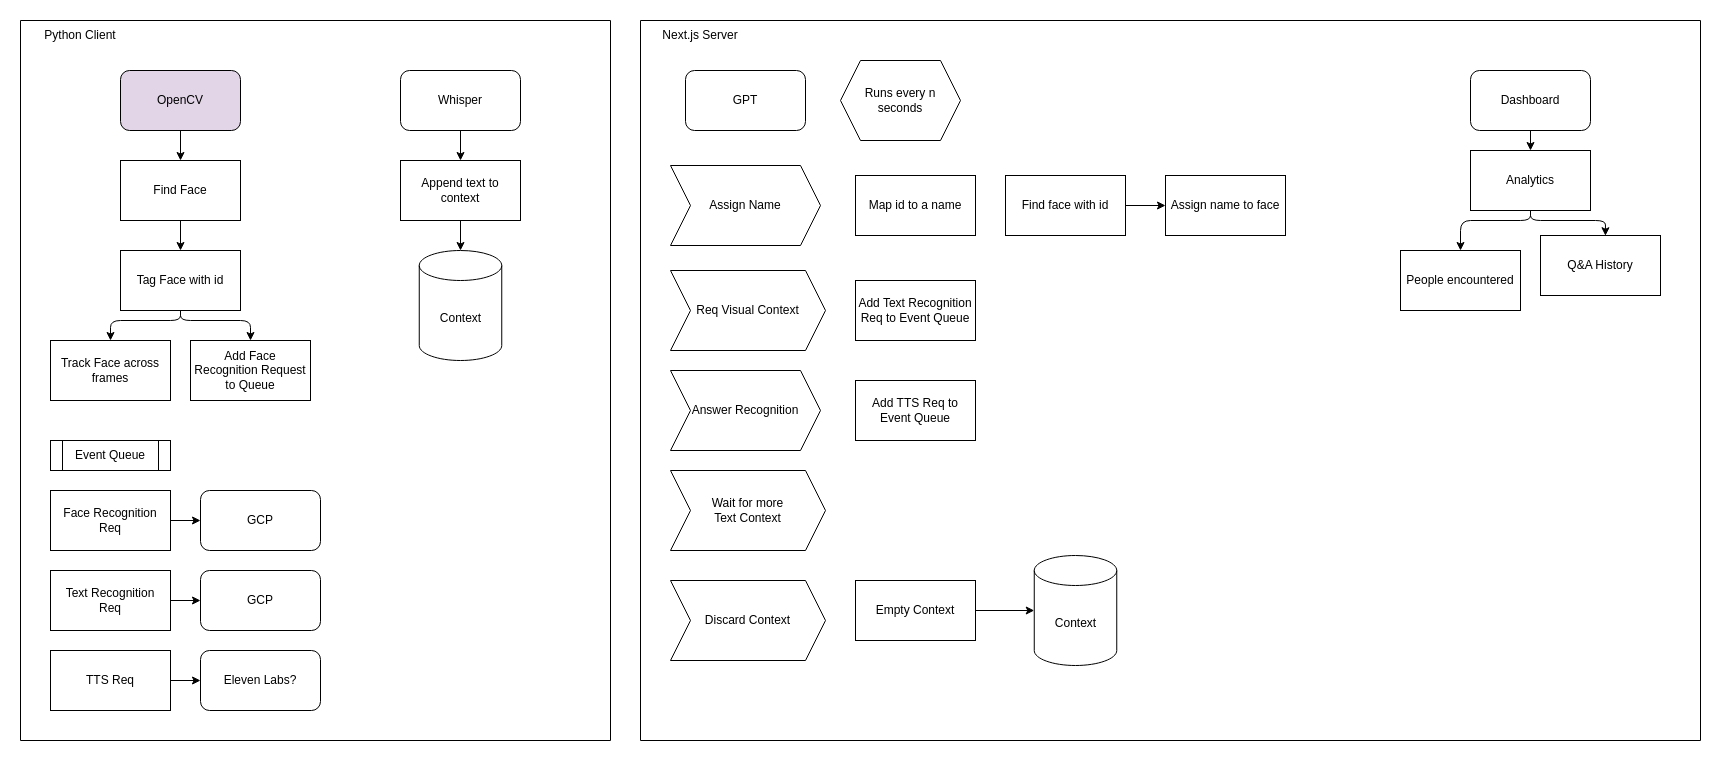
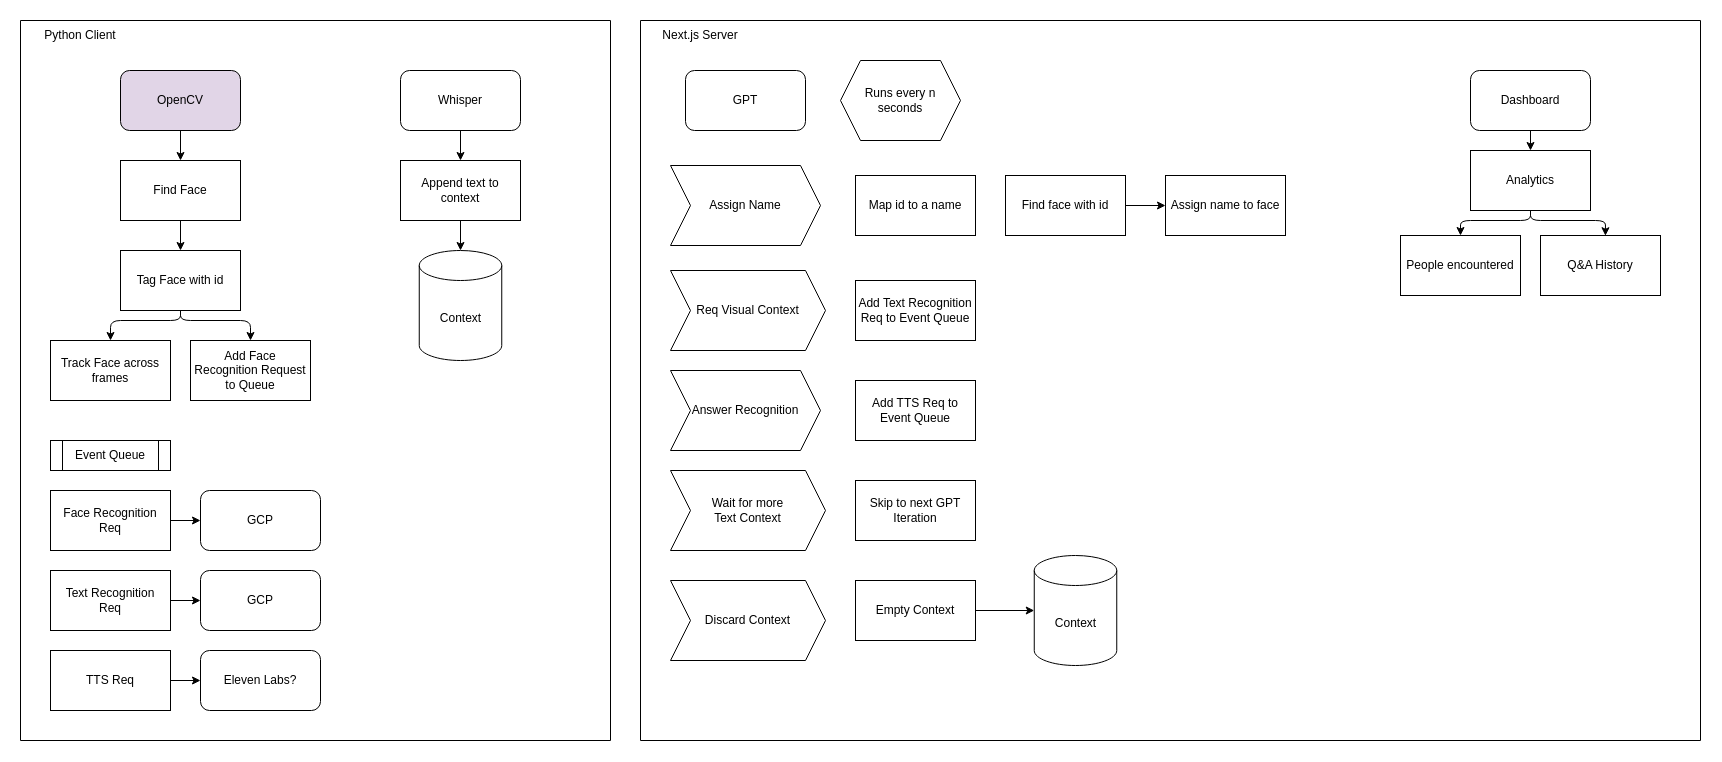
node "People encountered": moved (1461, 281) -> (1461, 266)
node "Skip to next GPT Iteration": added
